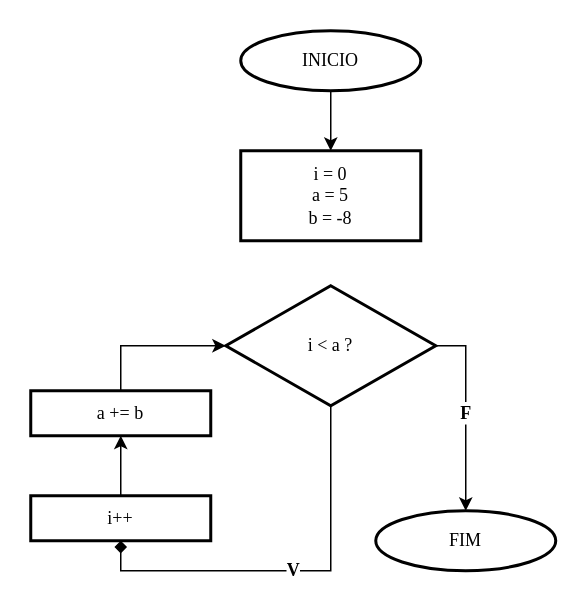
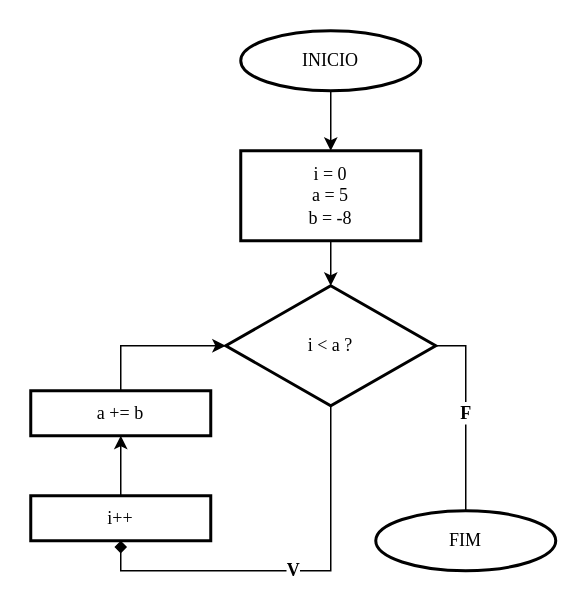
edge "i = 0 a = 5 b = -8" -> "i < a ?": added
edge "i < a ?" -> "FIM": arrowhead classic -> none
